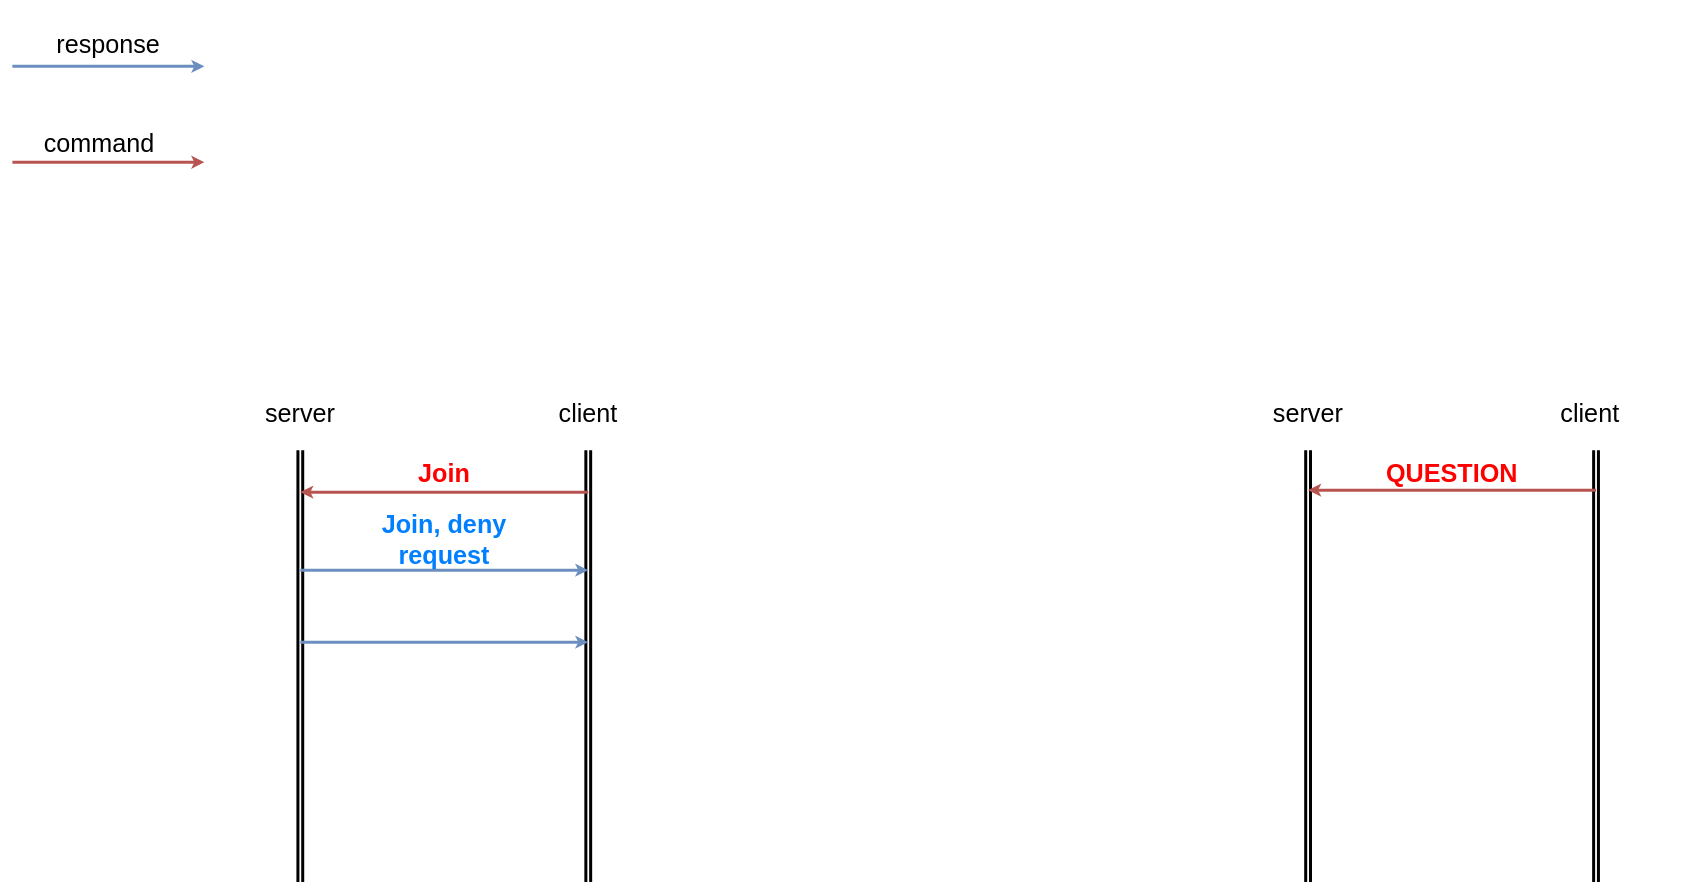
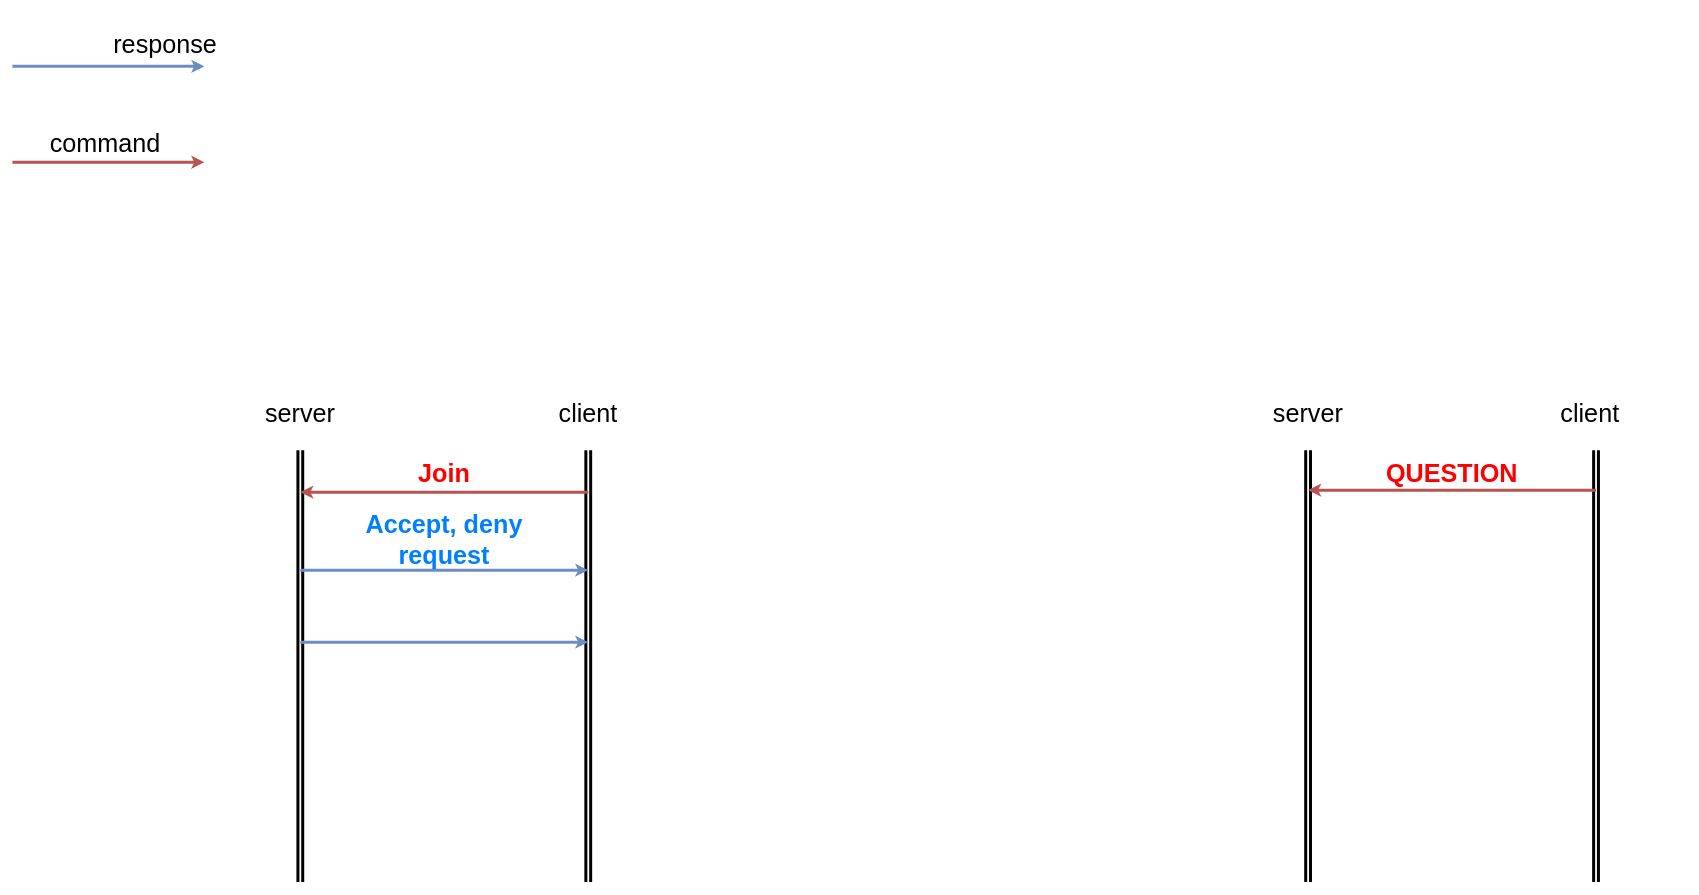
node "response": moved (108, 45) -> (165, 45)
node "command": moved (99, 144) -> (105, 144)
node "Join, deny request": label "Join, deny request" -> "Accept, deny request"
